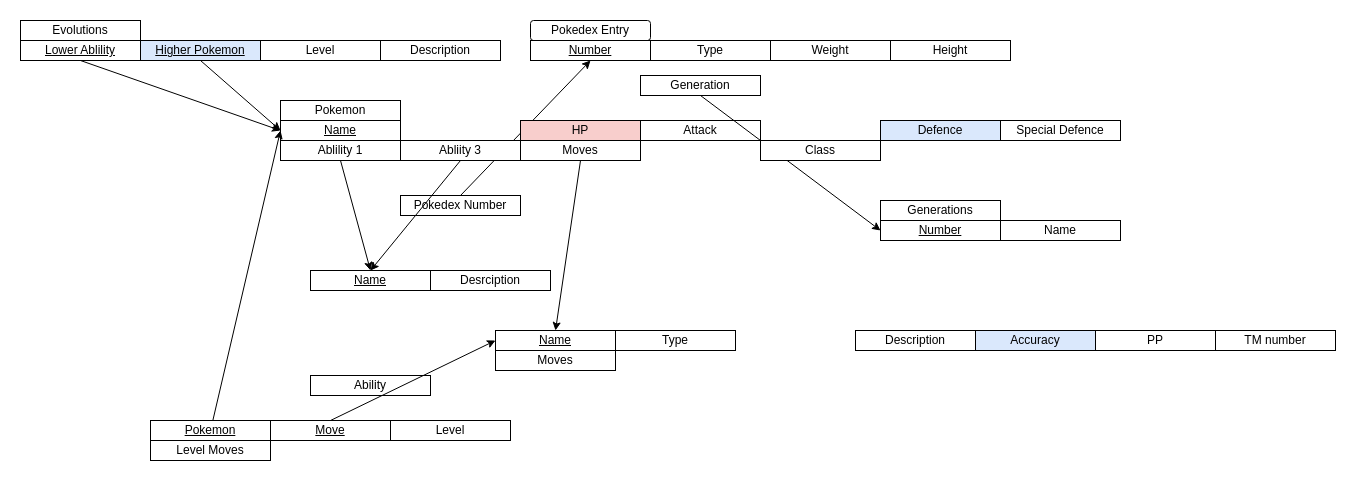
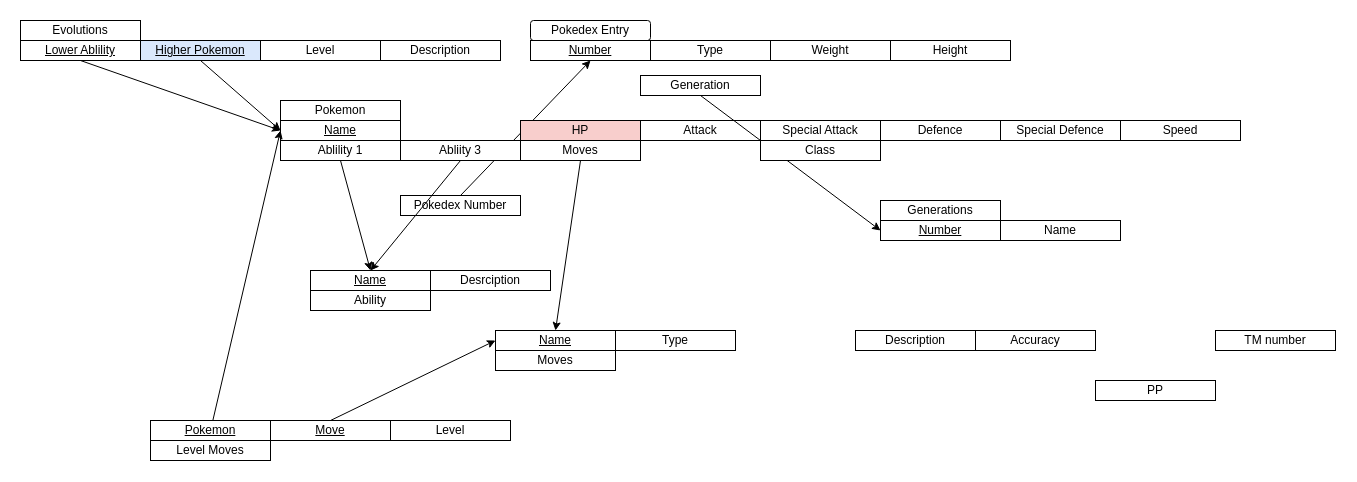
node "Special Attack": added
node "Defence": fillcolor #dae8fc -> #ffffff
node "Speed": added
node "Accuracy": fillcolor #dae8fc -> #ffffff
node "PP": moved (1156, 341) -> (1156, 391)
node "Ability": moved (371, 386) -> (371, 301)
